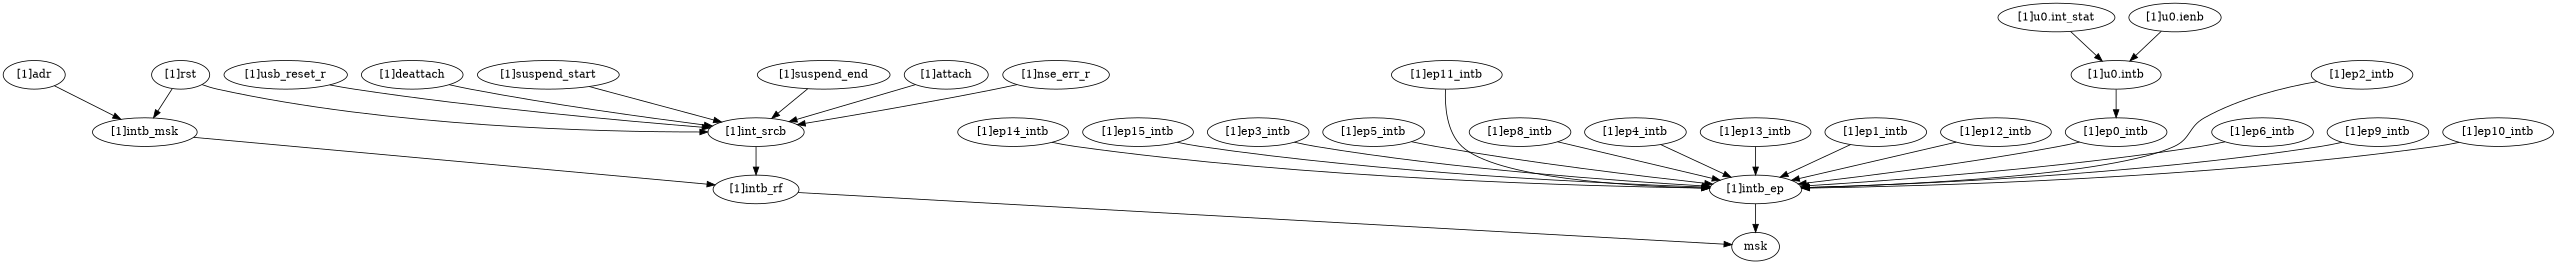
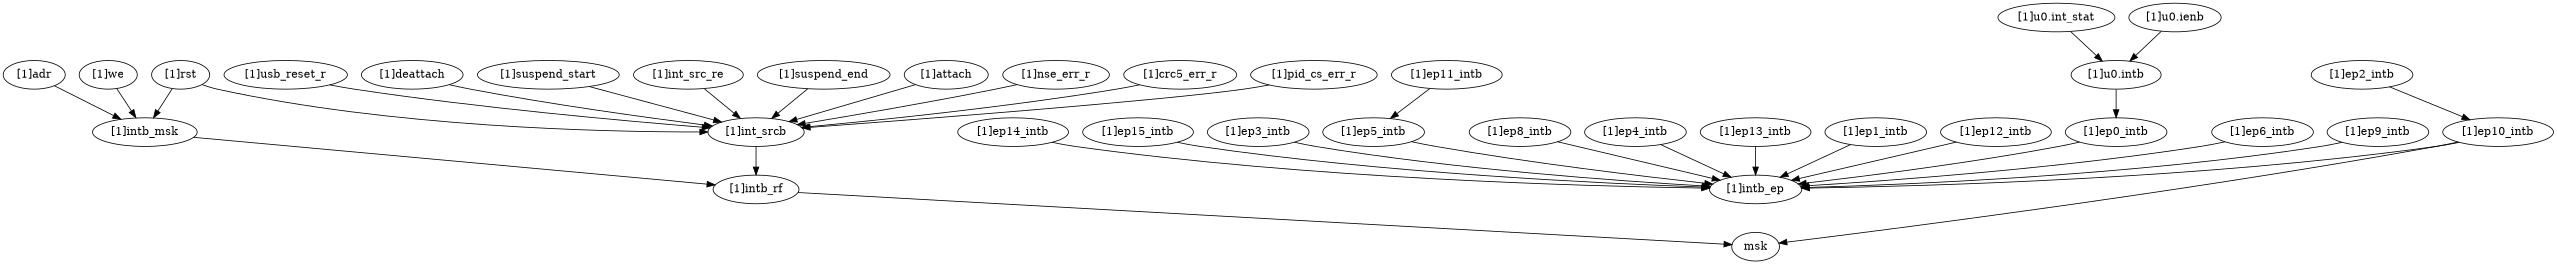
node "[1]we": added
node "[1]int_src_re": added
node "[1]crc5_err_r": added
node "[1]pid_cs_err_r": added
edge "[1]ep11_intb" -> "[1]intb_ep": now "[1]ep11_intb" -> "[1]ep5_intb"
edge "[1]ep2_intb" -> "[1]intb_ep": now "[1]ep2_intb" -> "[1]ep10_intb"
edge "[1]intb_ep" -> "msk": now "[1]ep10_intb" -> "msk"
